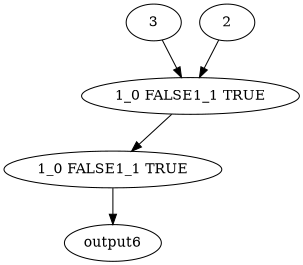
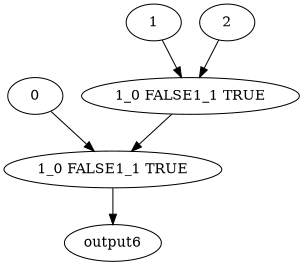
node "3": label "3" -> "1"
node "0": added
